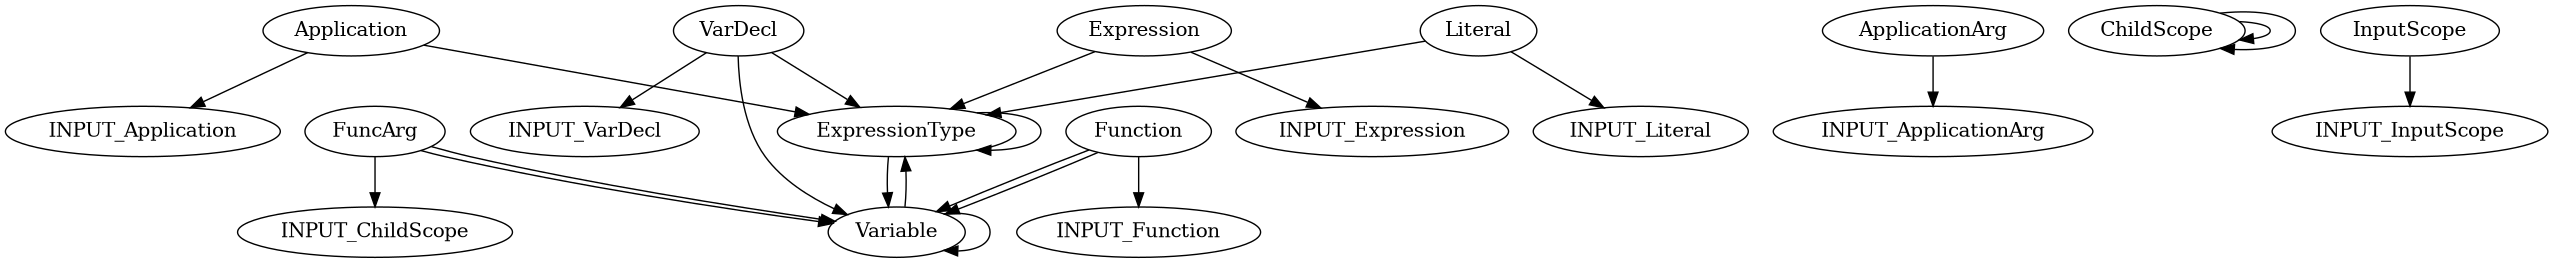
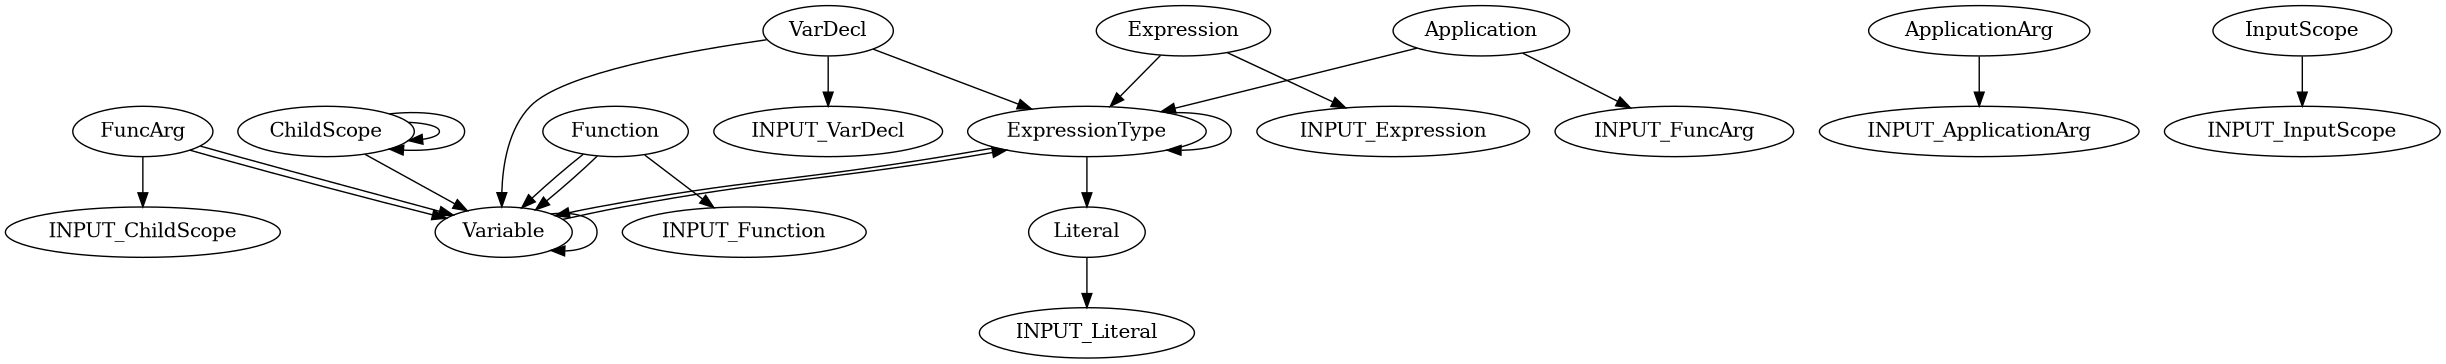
edge "Literal" -> "ExpressionType": reversed
node "INPUT_Application": label "INPUT_Application" -> "INPUT_FuncArg"
edge "ChildScope" -> "Variable": added
